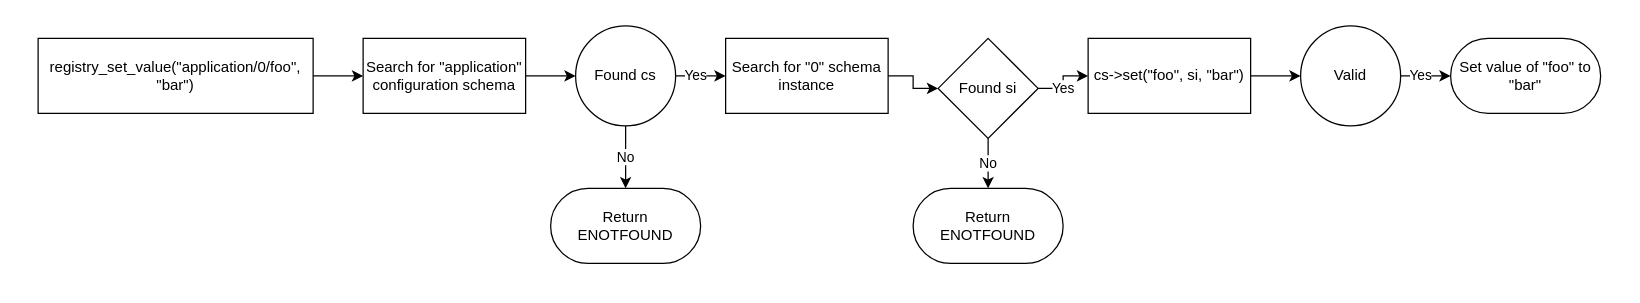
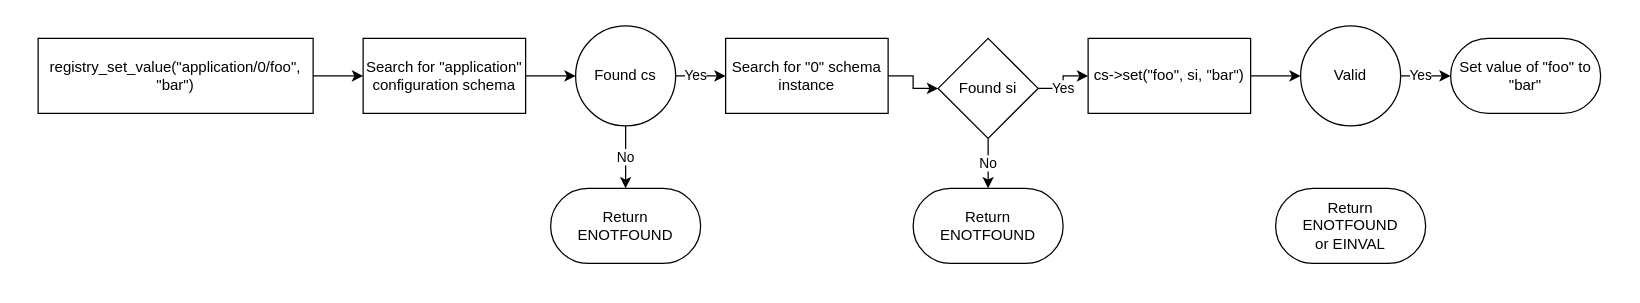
node "Return ENOTFOUND or EINVAL": added
